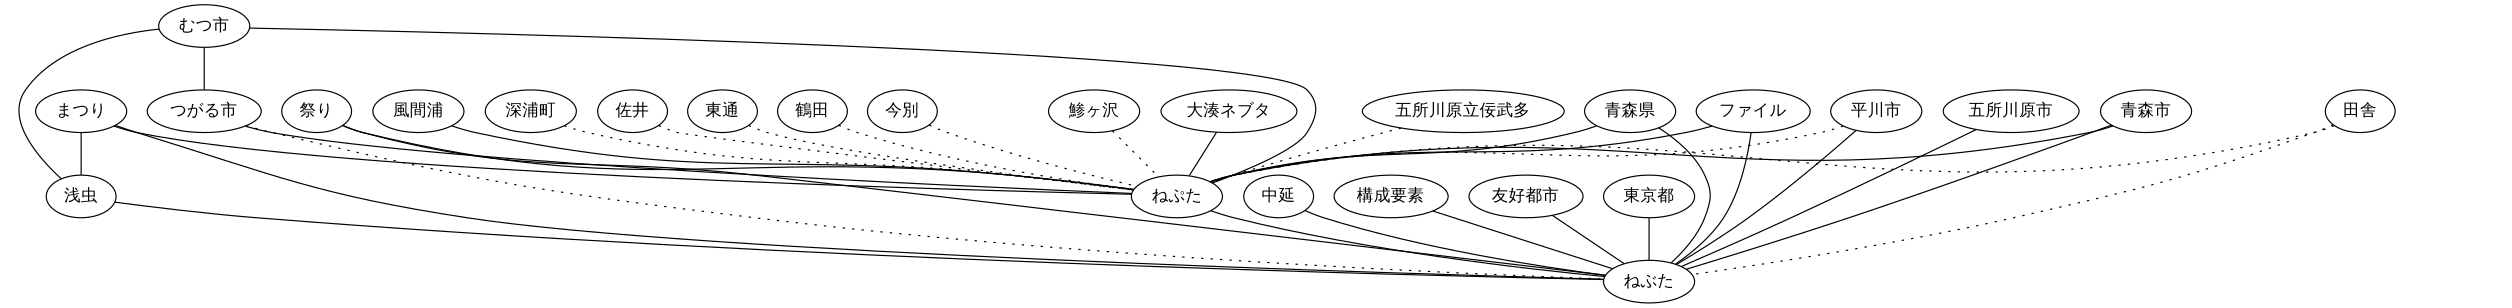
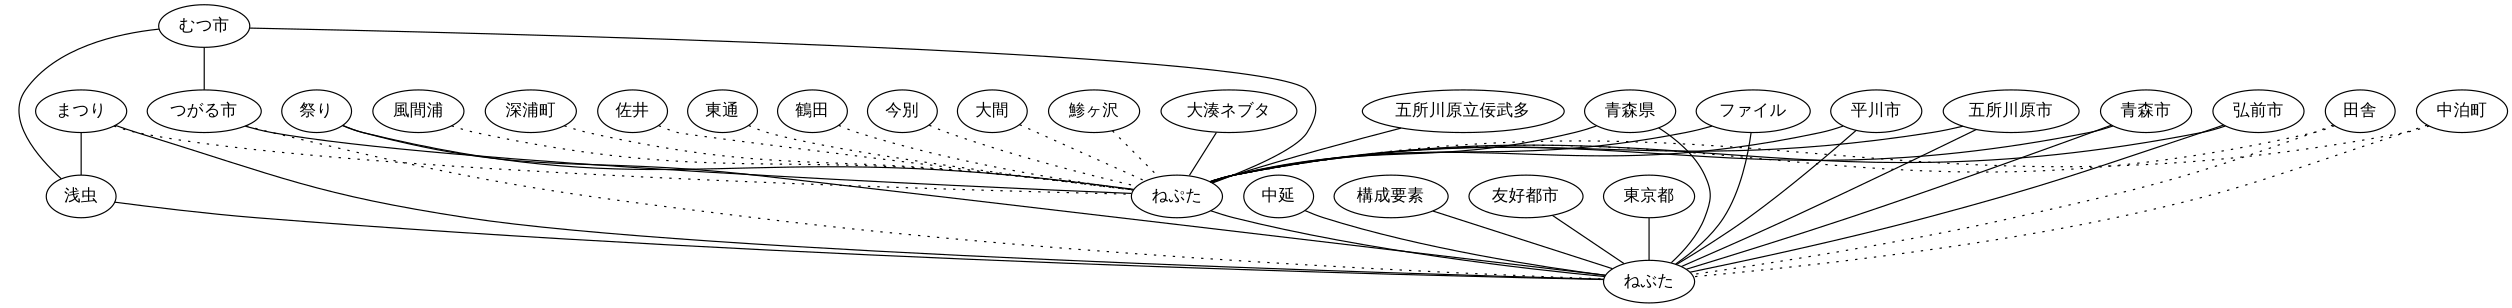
node "大間": added
node "弘前市": added
node "中泊町": added
edge "五所川原市" -- "ねぷた": added
edge "五所川原立佞武多" -- "ねぷた": style dotted -> solid
edge "平川市" -- "ねぷた": style dotted -> solid
edge "風間浦" -- "ねぷた": style solid -> dotted
edge "まつり" -- "ねぷた": style solid -> dotted
